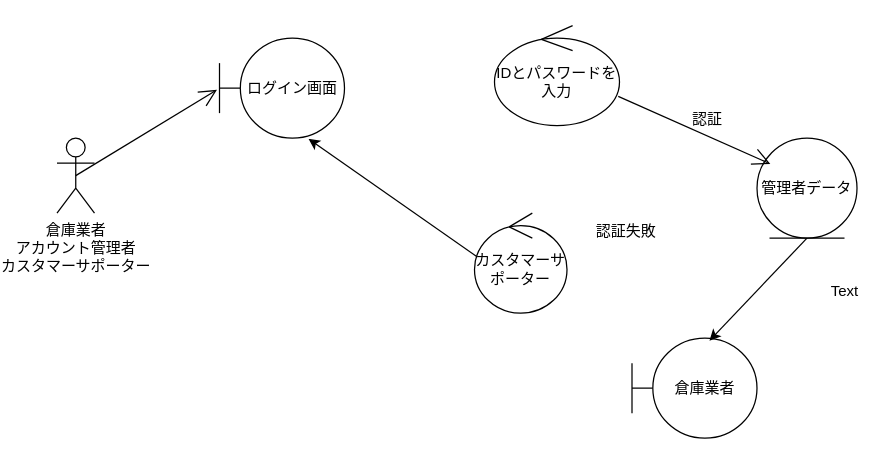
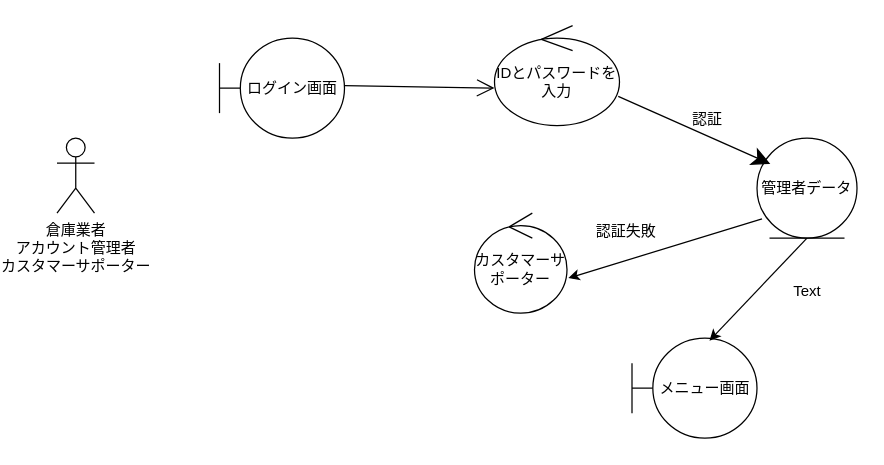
edge "ログイン画面" -> "IDとパスワードを入力": added
edge "倉庫業者 アカウント管理者 カスタマーサポーター" -> "ログイン画面": removed
edge "IDとパスワードを入力" -> "管理者データ": arrowhead open -> classic
edge "カスタマーサポーター" -> "ログイン画面": removed
edge "管理者データ" -> "カスタマーサポーター": added
node "Text": moved (844, 292) -> (807, 292)
node "倉庫業者": label "倉庫業者" -> "メニュー画面"
